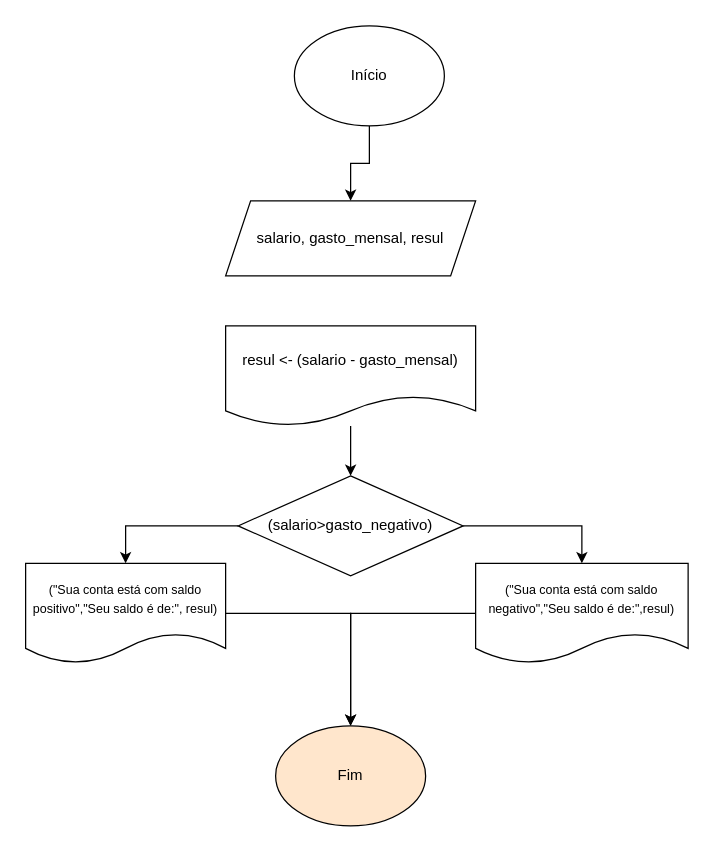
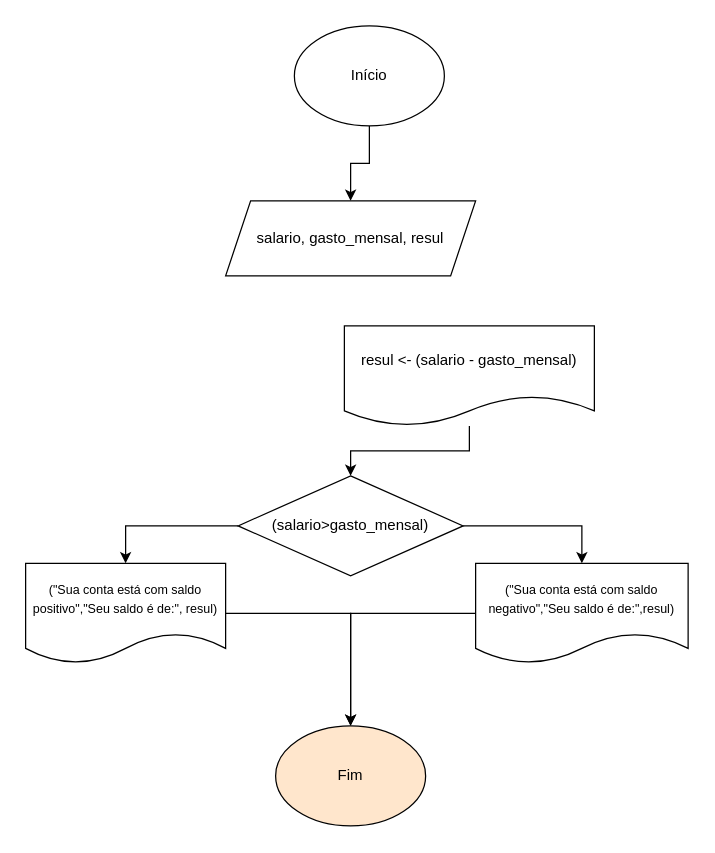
node "resul <- (salario - gasto_mensal)": moved (351, 376) -> (469, 376)
node "(salario>gasto_negativo)": label "(salario>gasto_negativo)" -> "(salario>gasto_mensal)"
